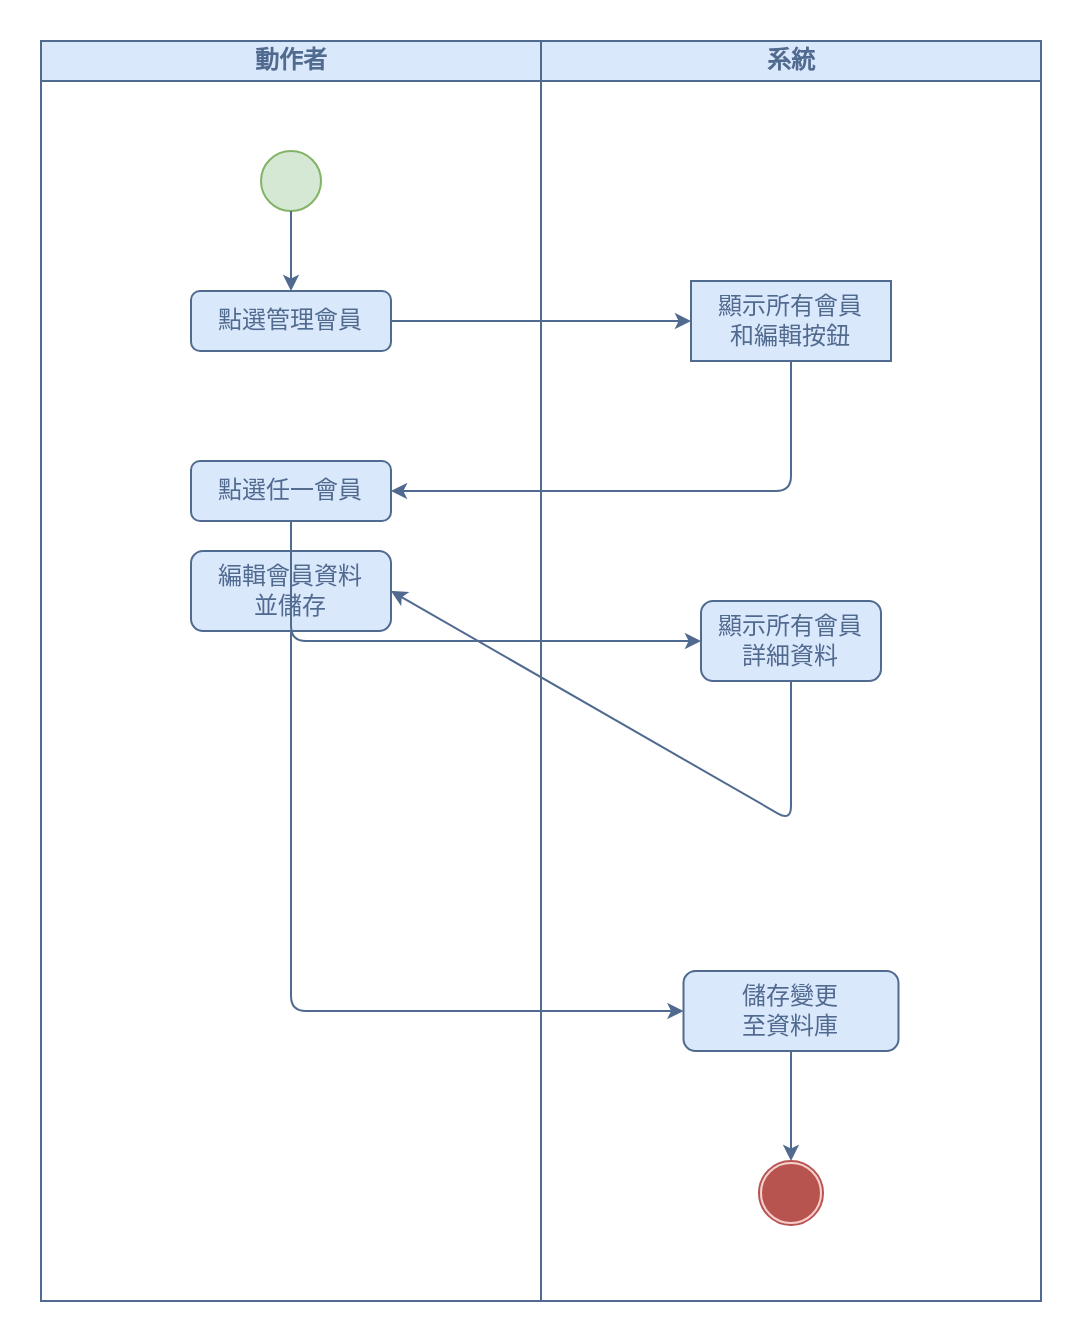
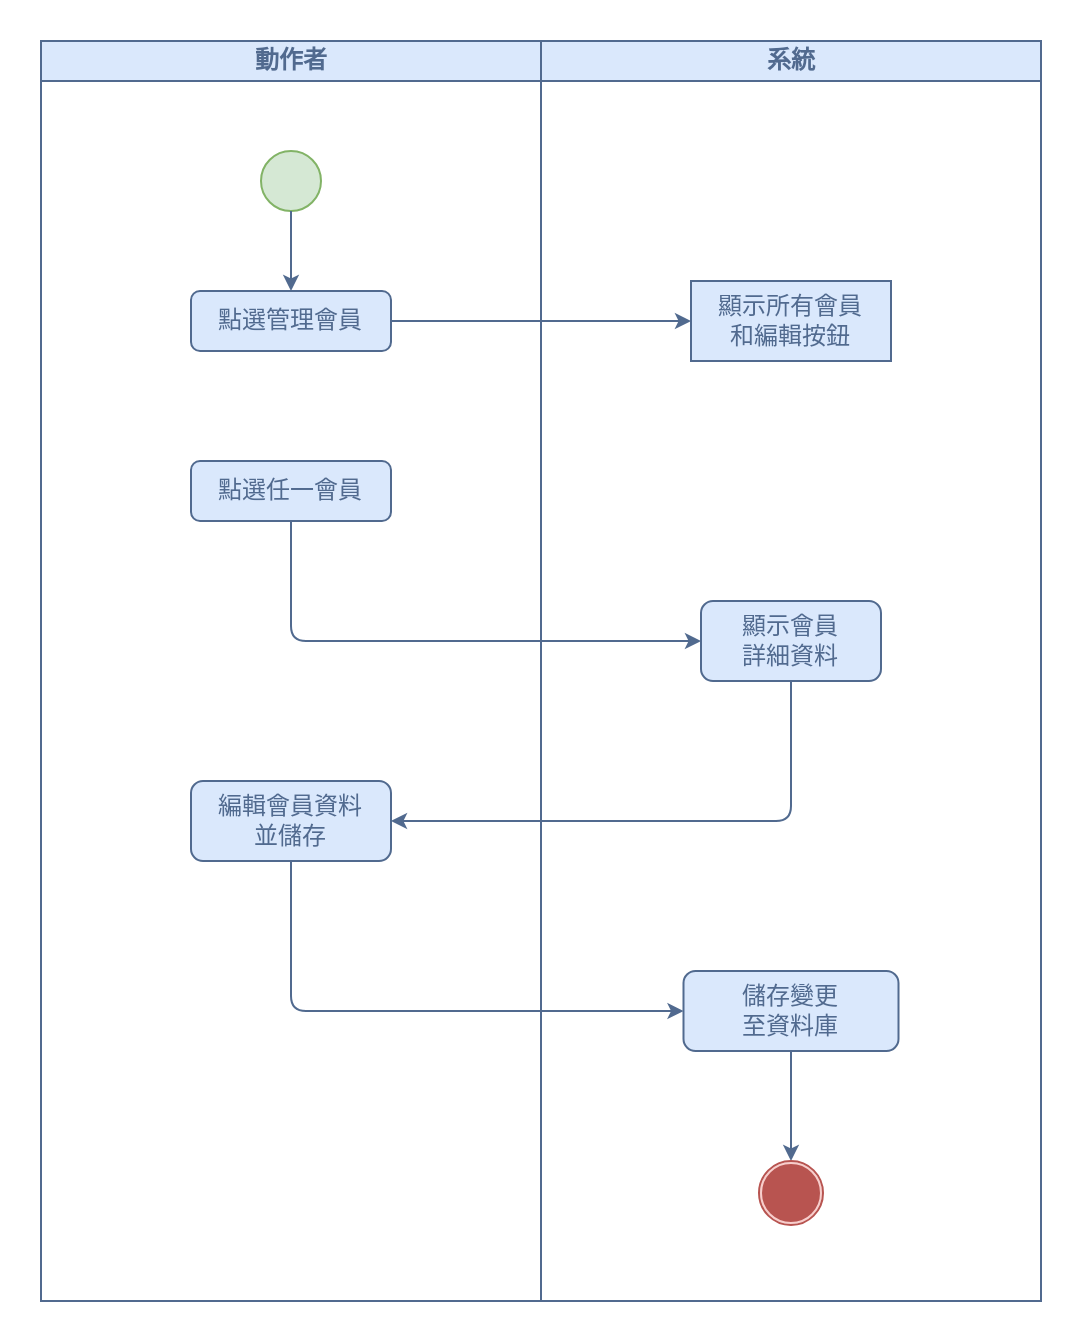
edge "顯示所有會員 和編輯按鈕" -> "點選任一會員": removed
node "編輯會員資料 並儲存": moved (291, 591) -> (291, 821)
node "顯示所有會員 詳細資料": label "顯示所有會員 詳細資料" -> "顯示會員 詳細資料"
